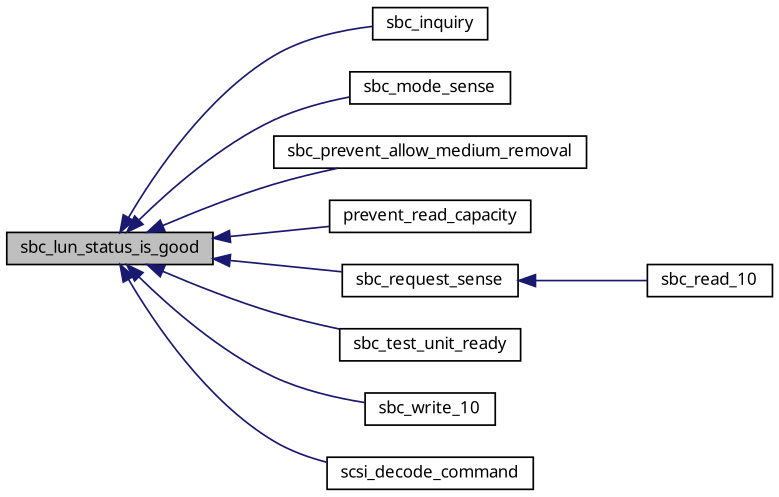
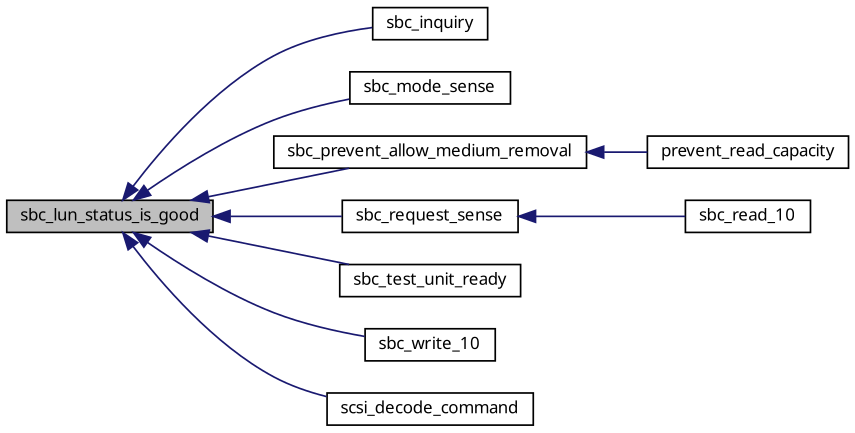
edge "prevent_read_capacity" -> "sbc_lun_status_is_good": now "prevent_read_capacity" -> "sbc_prevent_allow_medium_removal"
